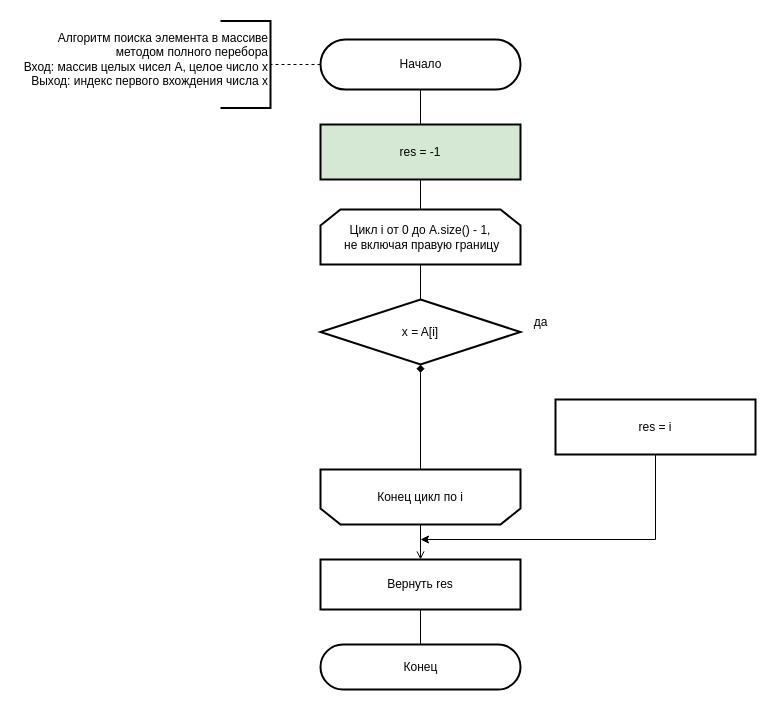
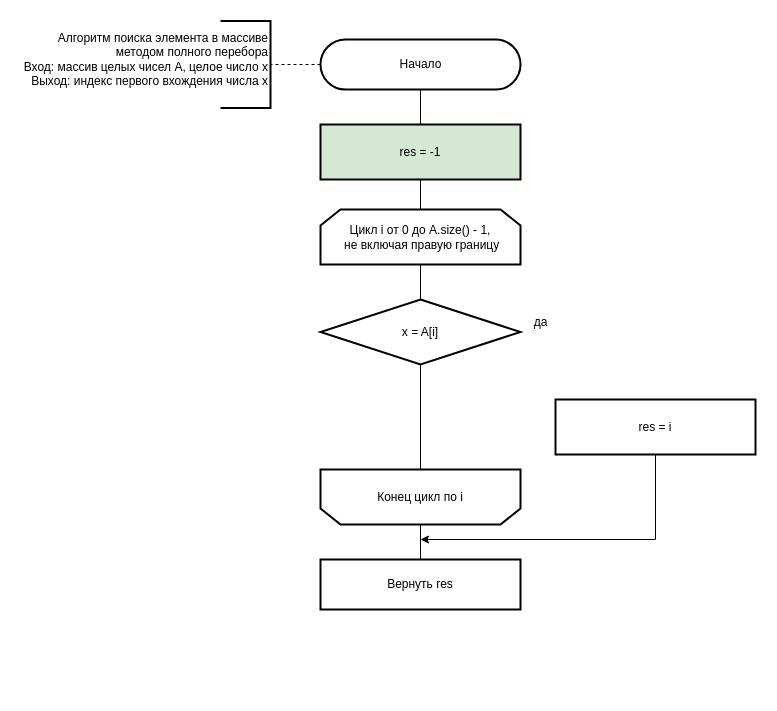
edge "Конец цикл по i" -> "x = A[i]": arrowhead diamond -> none
edge "Конец цикл по i" -> "Вернуть res": arrowhead open -> none
edge "Вернуть res" -- "Конец": removed
node "Конец": removed
